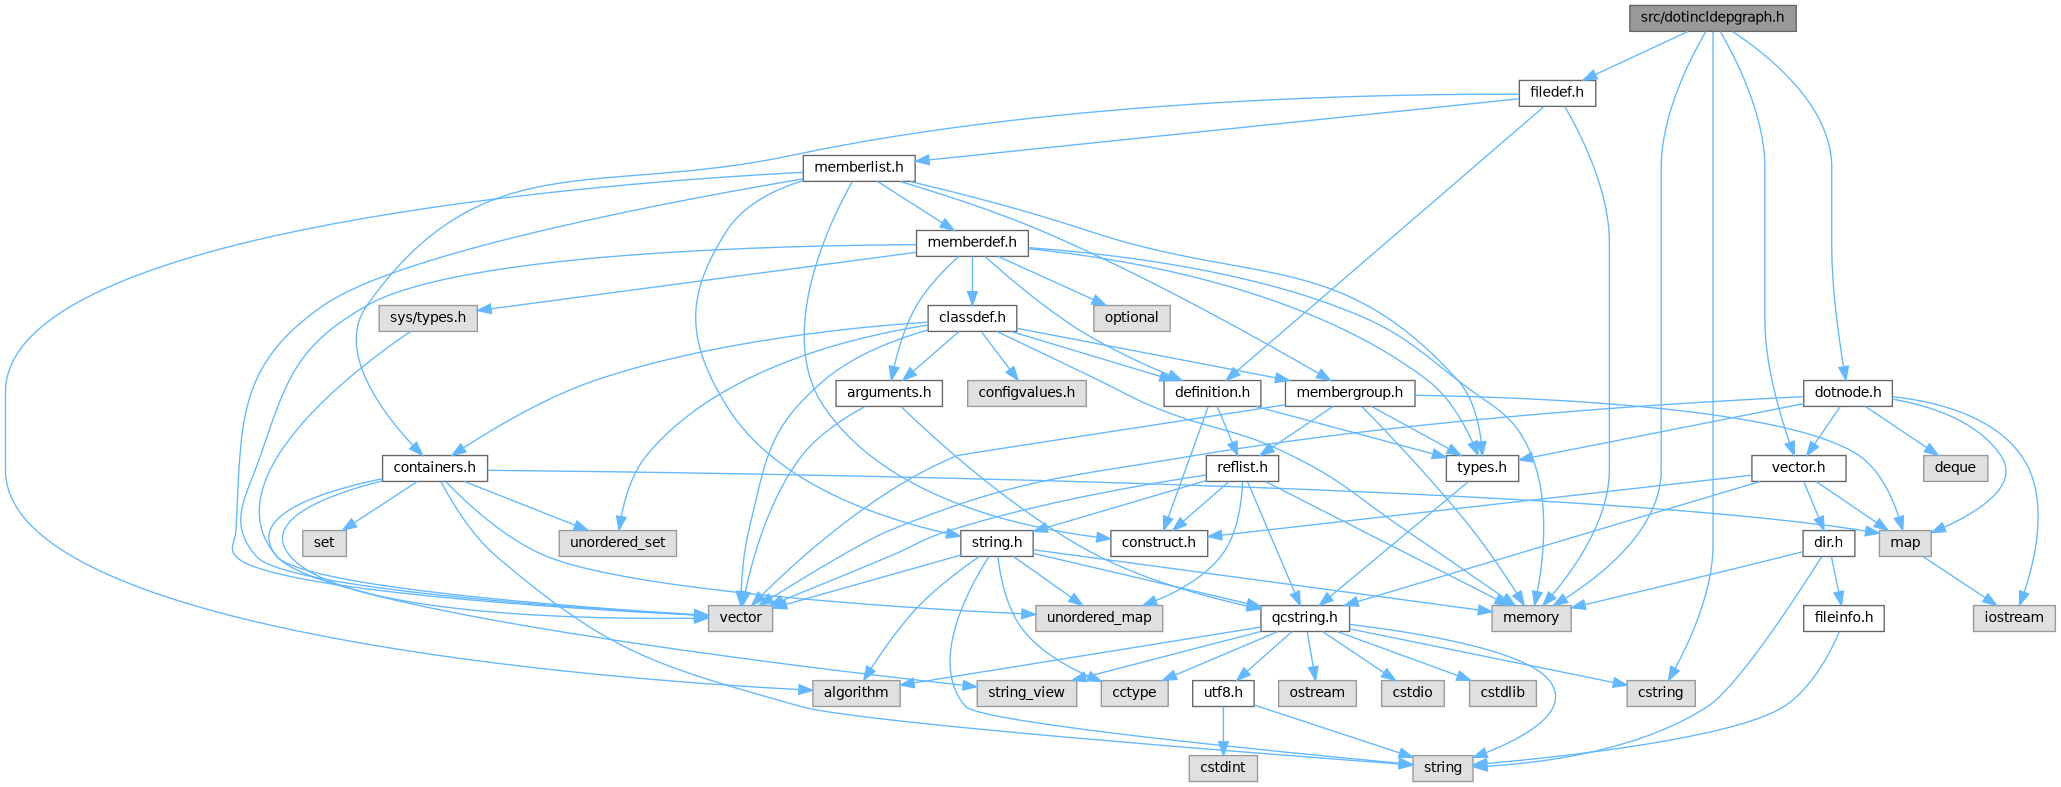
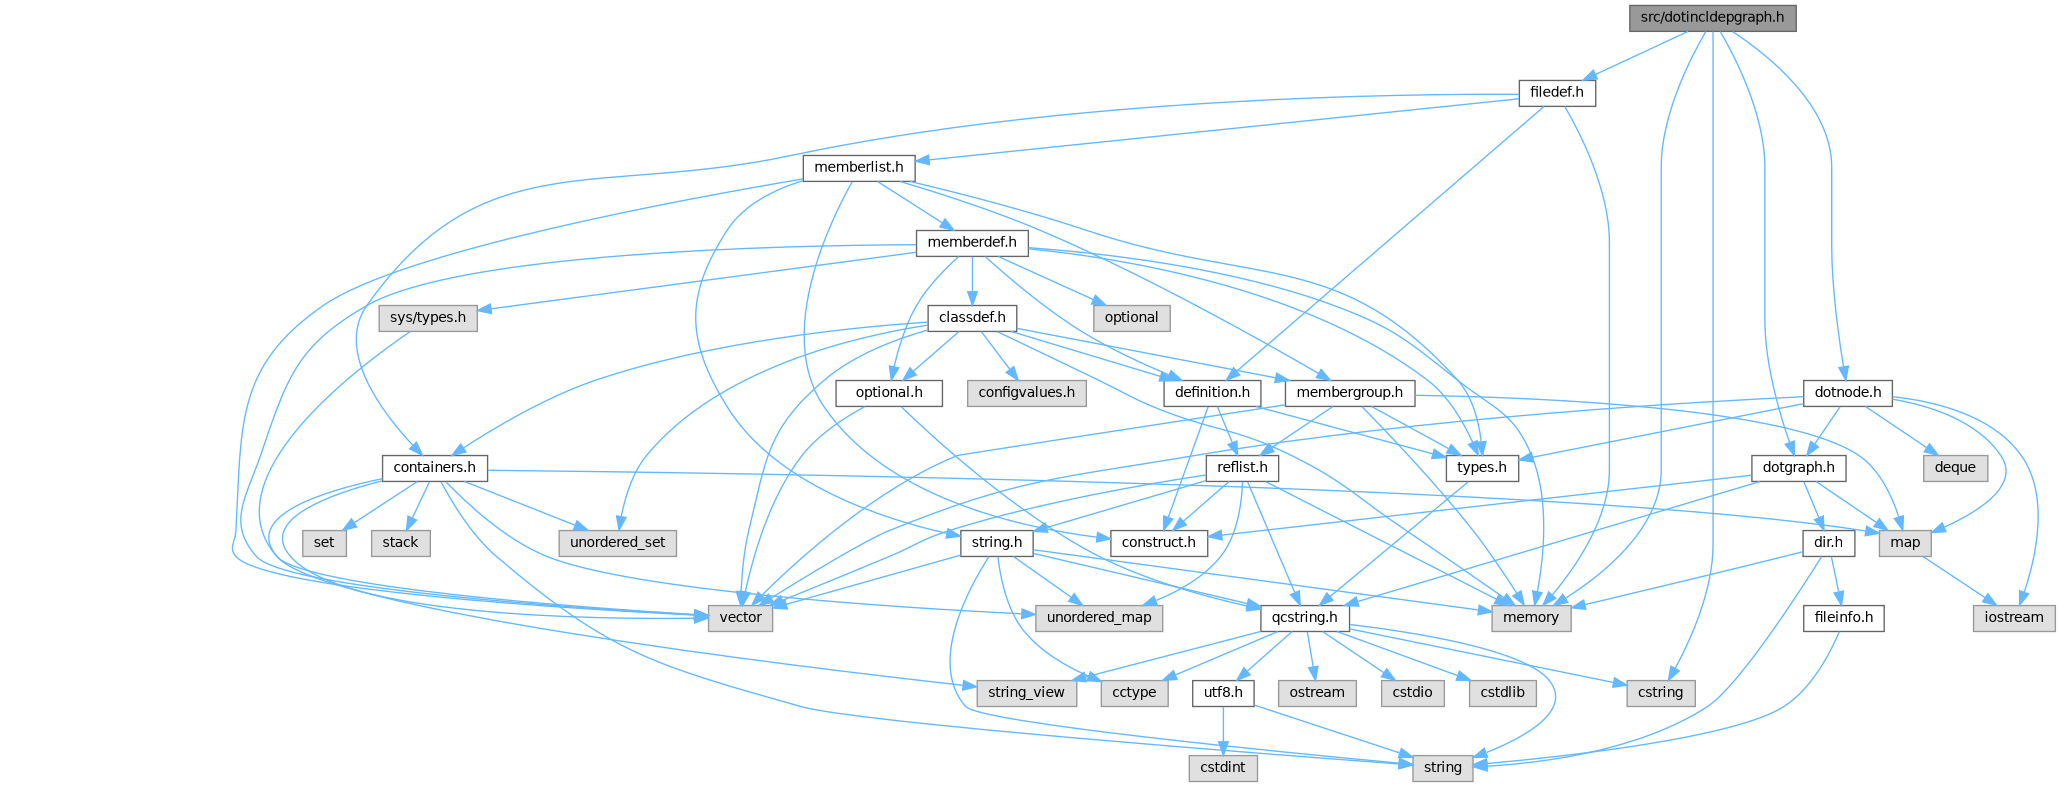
node "arguments.h": label "arguments.h" -> "optional.h"
node "vector.h": label "vector.h" -> "dotgraph.h"
node "stack": added
node "algorithm": removed
